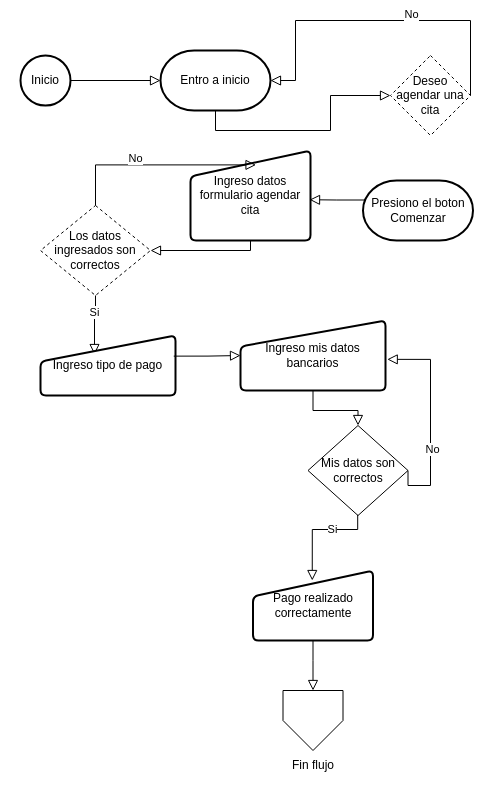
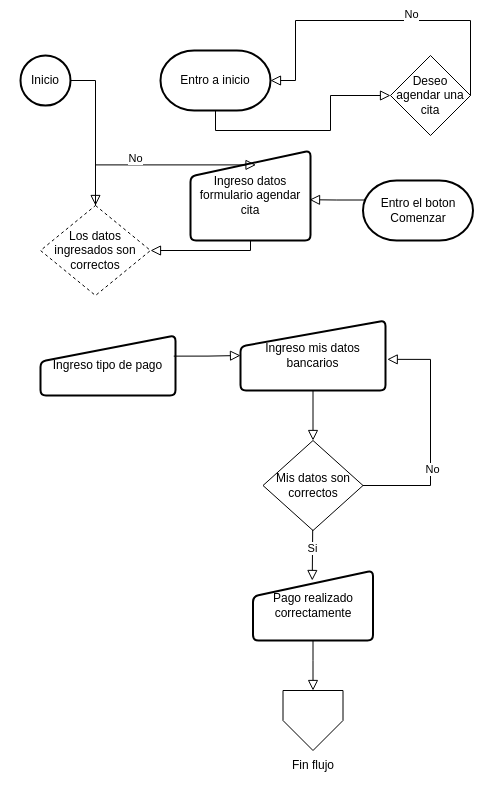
edge "Inicio" -> "Entro a inicio": now "Inicio" -> "Los datos ingresados son correctos"
node "Deseo agendar una cita": style dashed -> solid
node "Presiono el boton Comenzar": label "Presiono el boton Comenzar" -> "Entro el boton Comenzar"
edge "Los datos ingresados son correctos" -> "Ingreso tipo de pago": removed, label "Si"
node "Mis datos son correctos": moved (358, 471) -> (313, 486)
